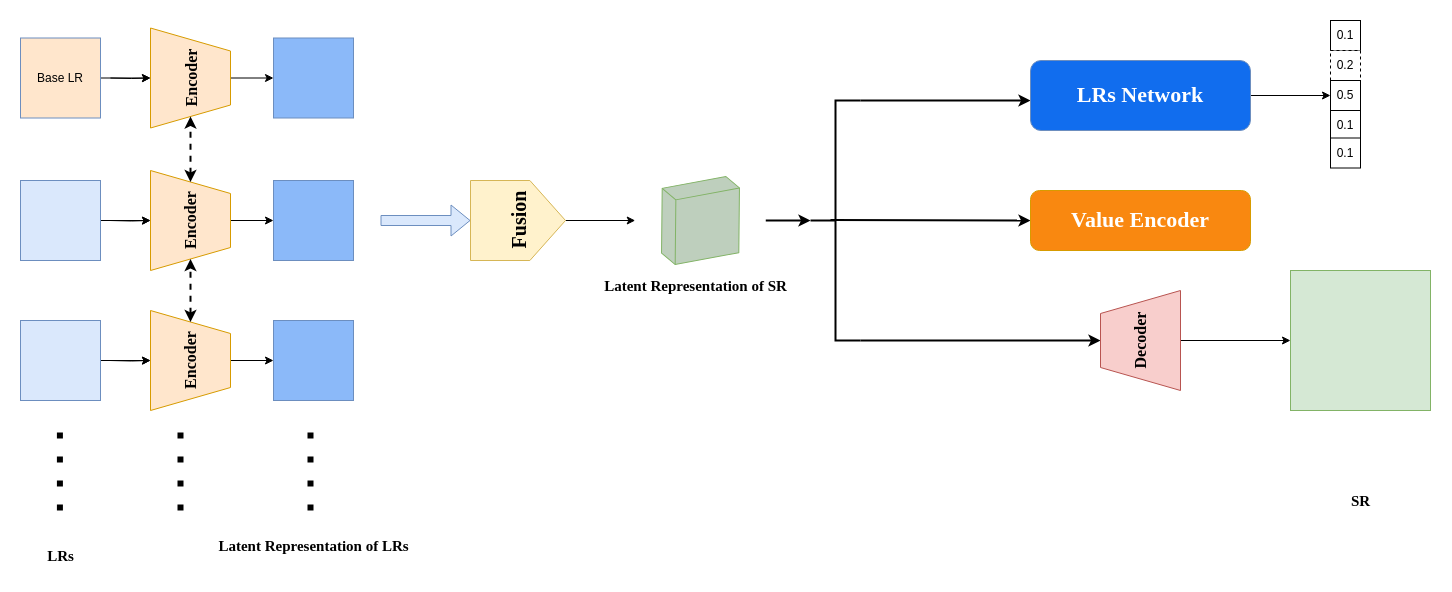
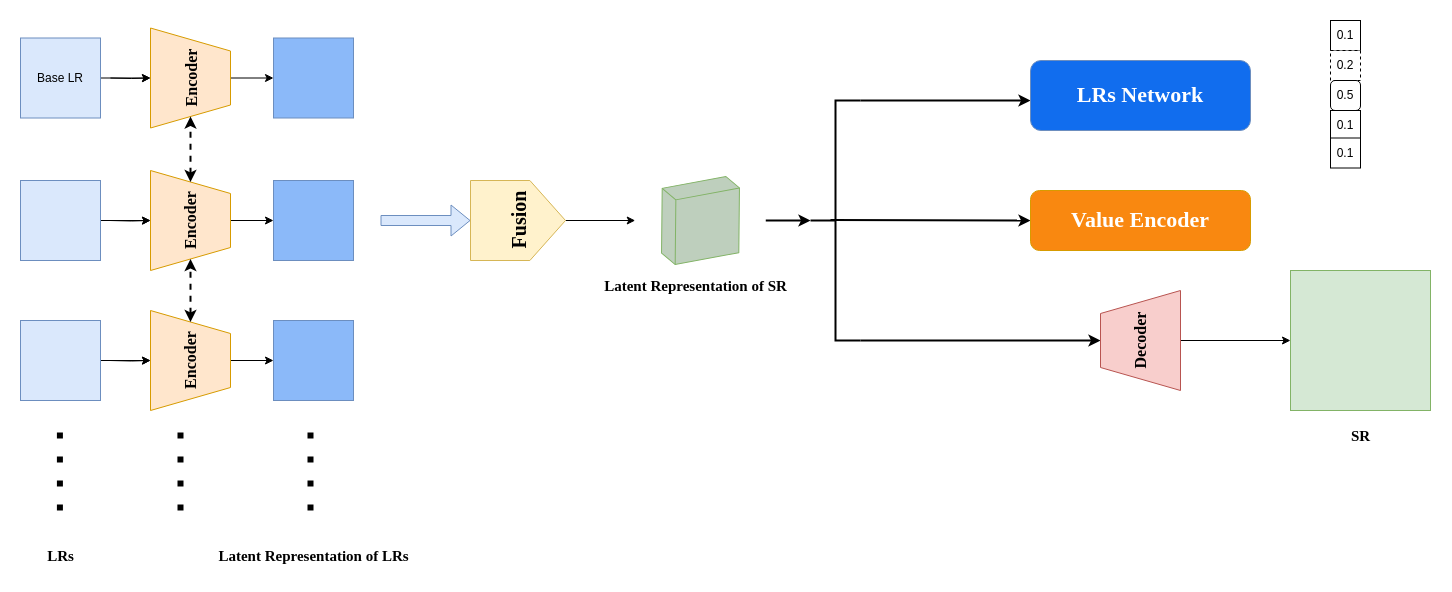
node "Base LR": fillcolor #ffe6cc -> #dae8fc
edge "LRs Network" -> "0.5": removed
node "0.5": shape rectangle -> rounded rectangle
node "SR": moved (1361, 501) -> (1361, 436)
node "Latent Representation of LRs": moved (314, 546) -> (314, 556)
